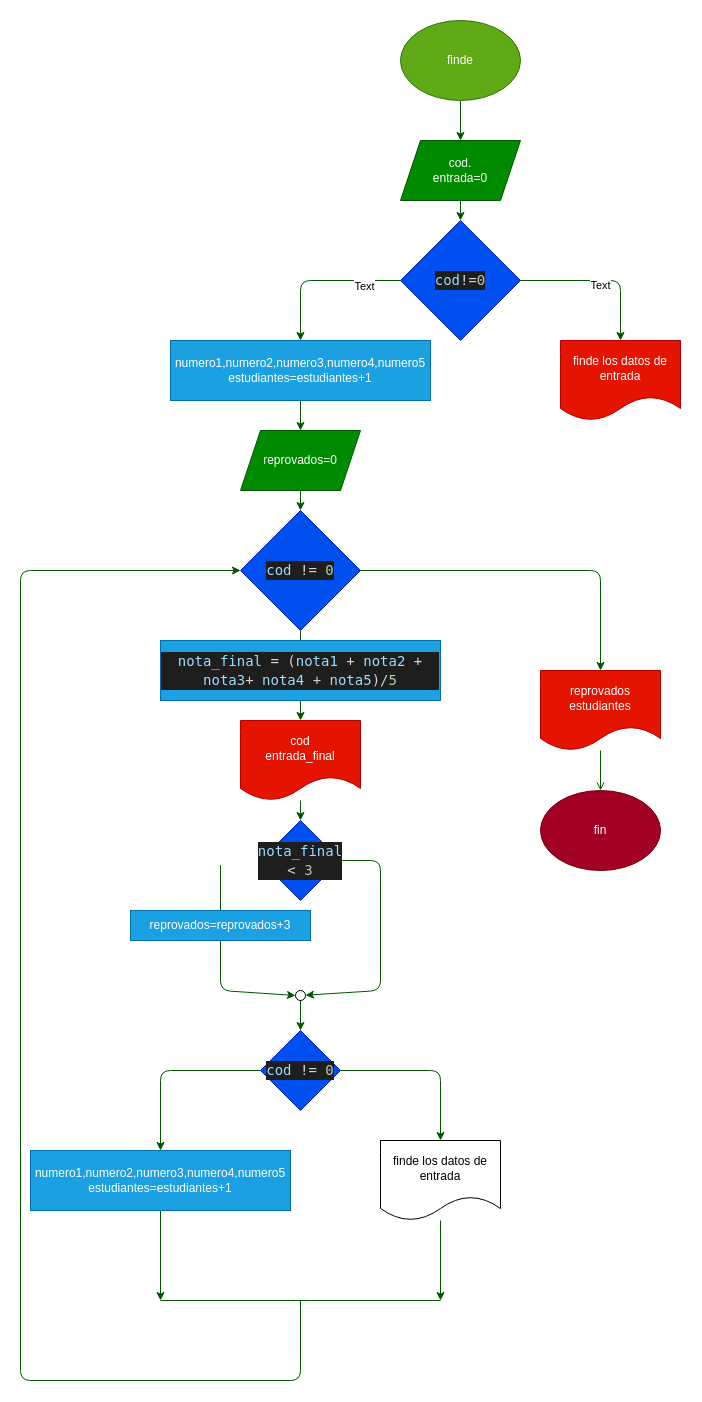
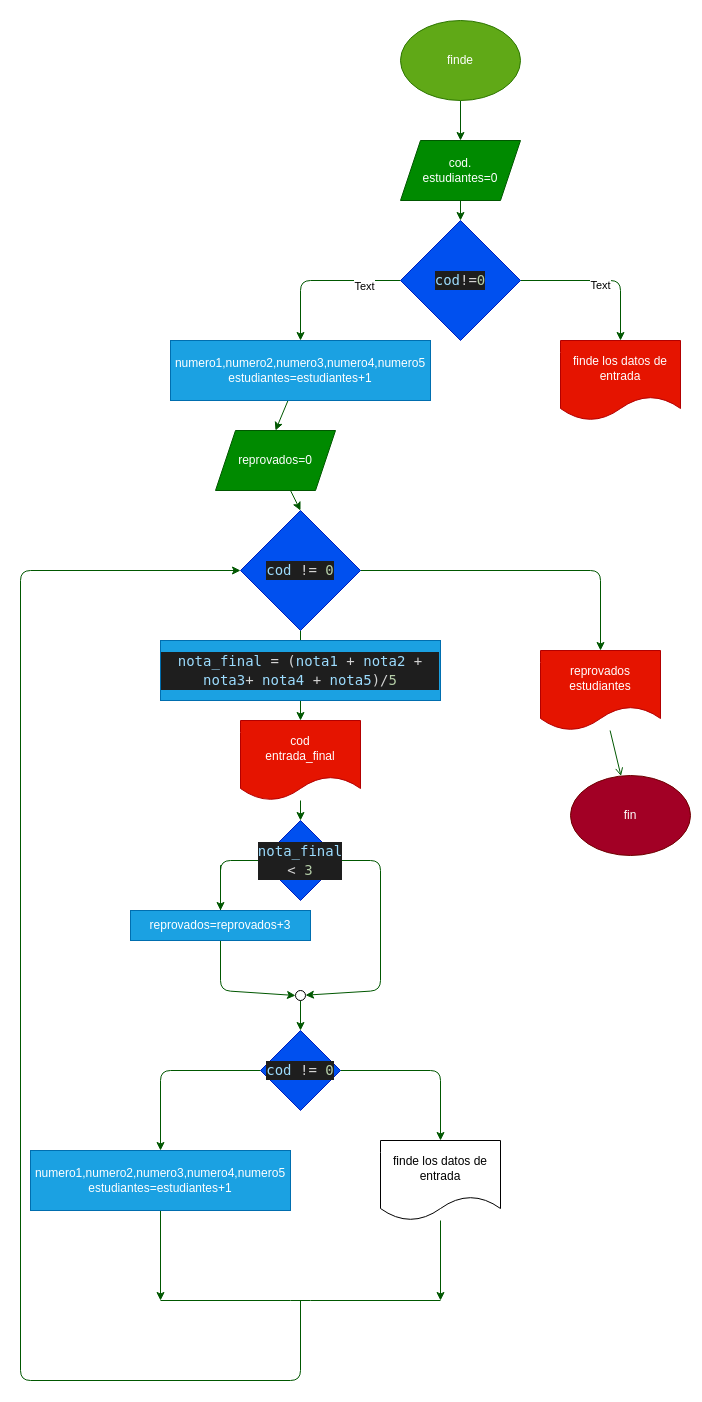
node "cod. entrada=0": label "cod. entrada=0" -> "cod. estudiantes=0"
node "reprovados=0": moved (301, 461) -> (276, 461)
node "reprovados estudiantes": moved (601, 711) -> (601, 691)
node "fin": moved (601, 831) -> (631, 816)
edge "nota_final < 3" -> "reprovados=reprovados+3": added
